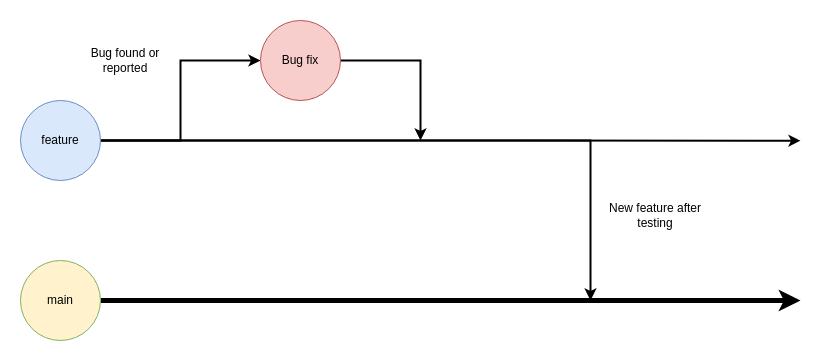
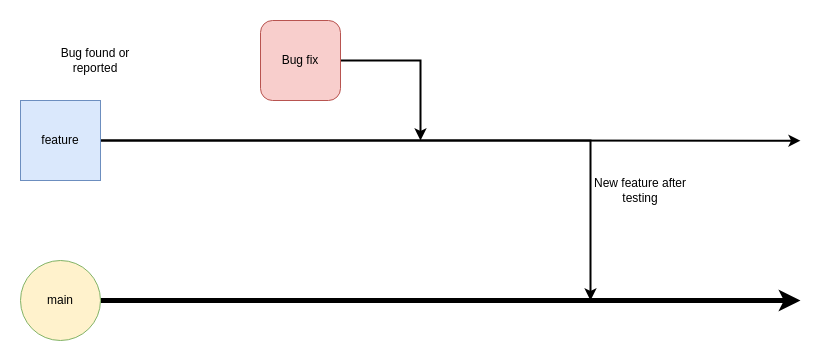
node "Bug found or reported": moved (126, 61) -> (96, 61)
node "Bug fix": shape ellipse -> rounded rectangle
edge "feature" -> "Bug fix": removed
node "feature": shape ellipse -> rectangle
node "New feature after testing": moved (656, 216) -> (641, 191)
